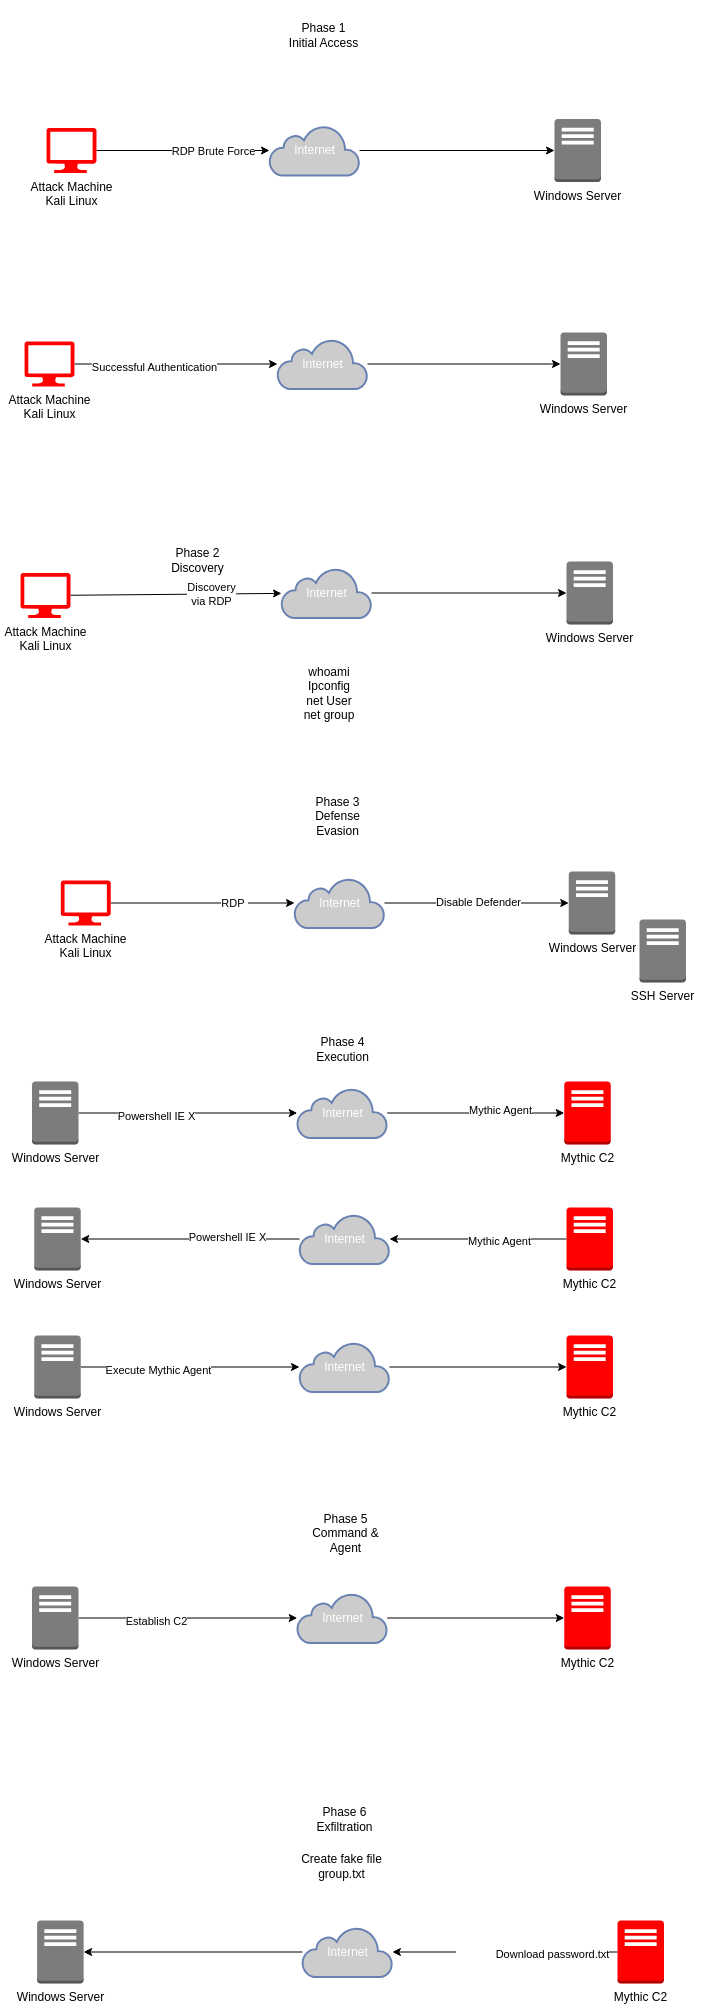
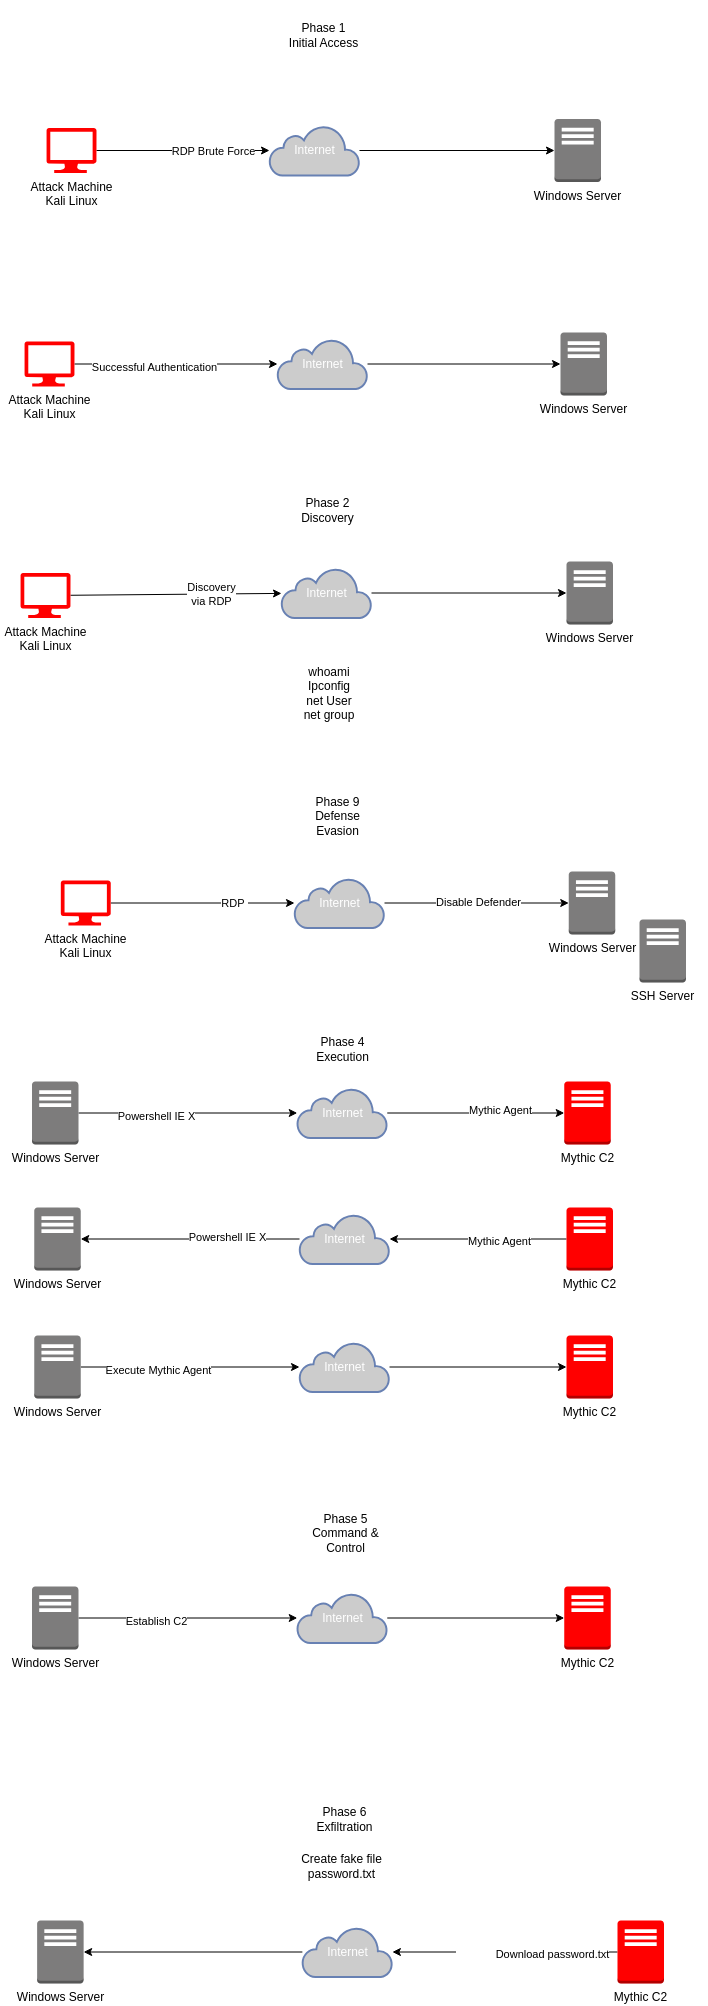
node "Phase 2 Discovery": moved (198, 561) -> (328, 511)
node "Phase 3 Defense Evasion": label "Phase 3 Defense Evasion" -> "Phase 9 Defense Evasion"
node "Phase 5 Command & Agent": label "Phase 5 Command & Agent" -> "Phase 5 Command & Control"
node "Create fake file group.txt": label "Create fake file group.txt" -> "Create fake file password.txt"
